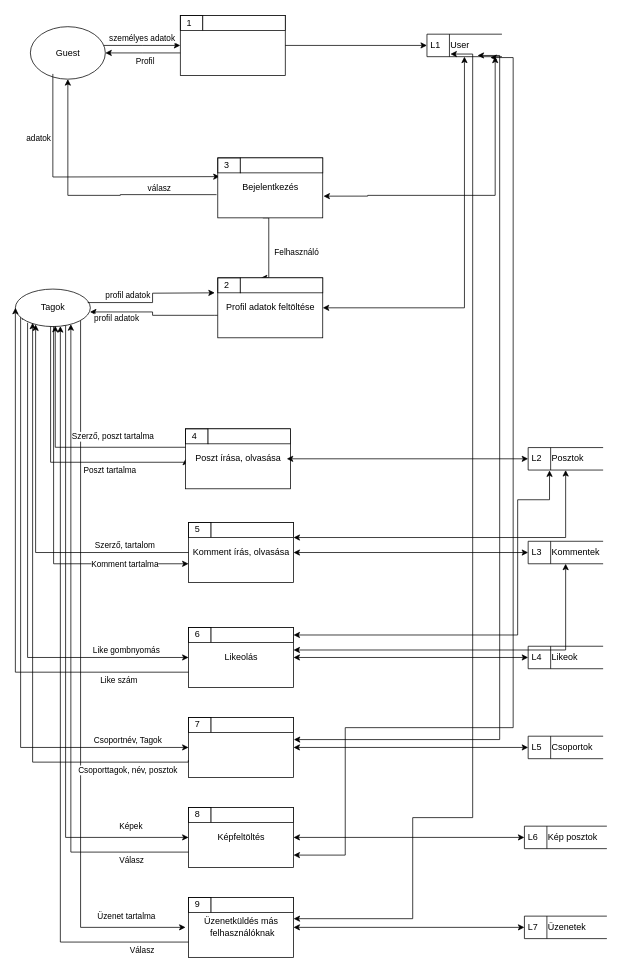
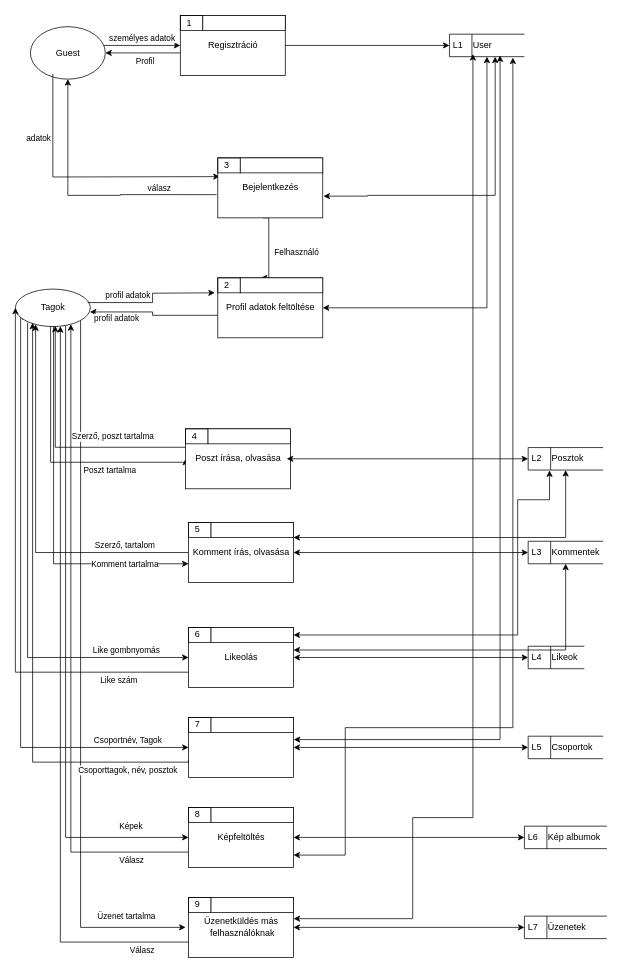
node "Regisztráció": added
node "L1 User": moved (465, 45) -> (487, 45)
node "L4 Likeok": size 75x23 -> 56x23
node "L6 Kép posztok": label "L6 Kép posztok" -> "L6 Kép albumok"
